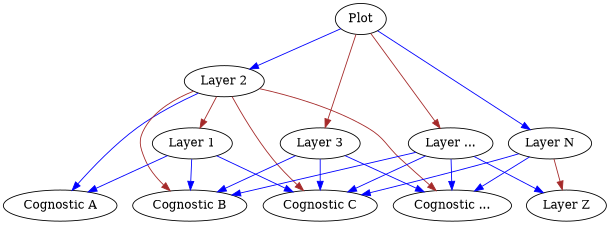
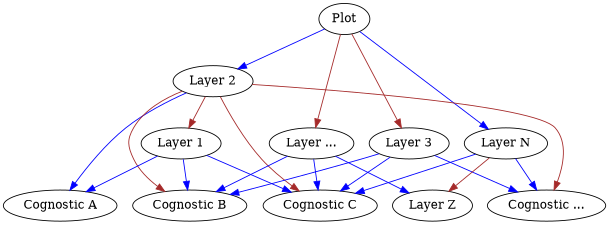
edge "Layer ..." -> "Cognostic ...": removed
